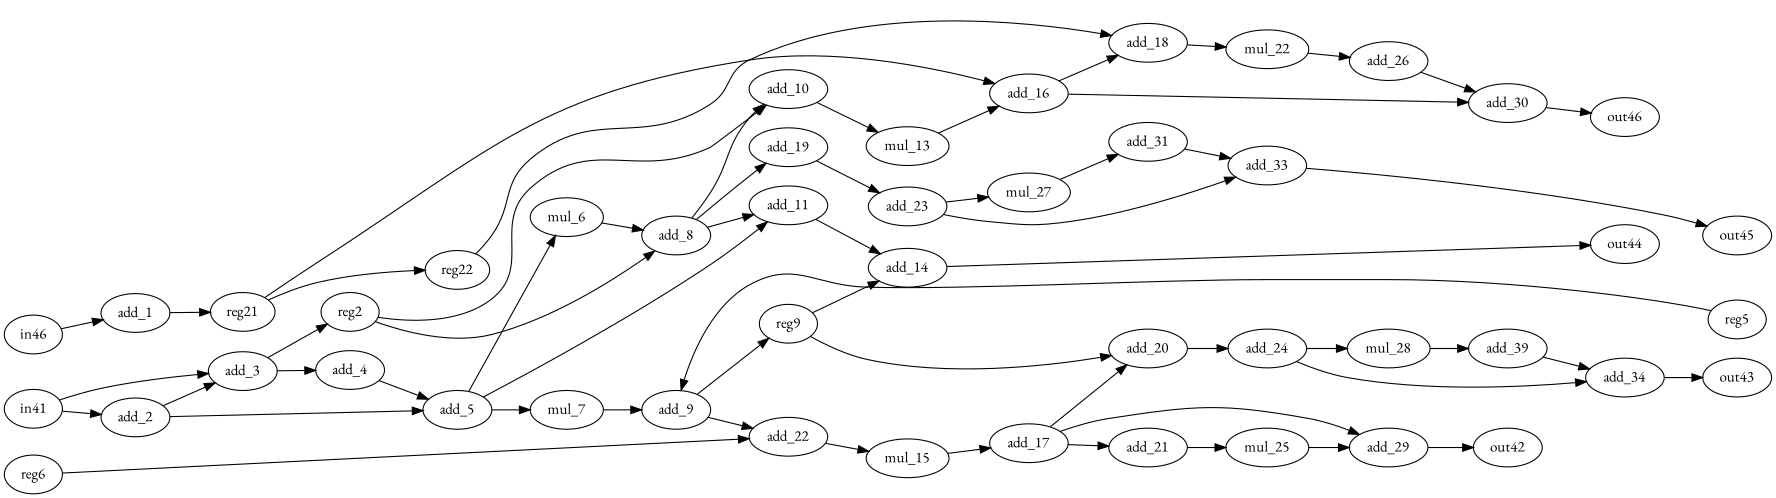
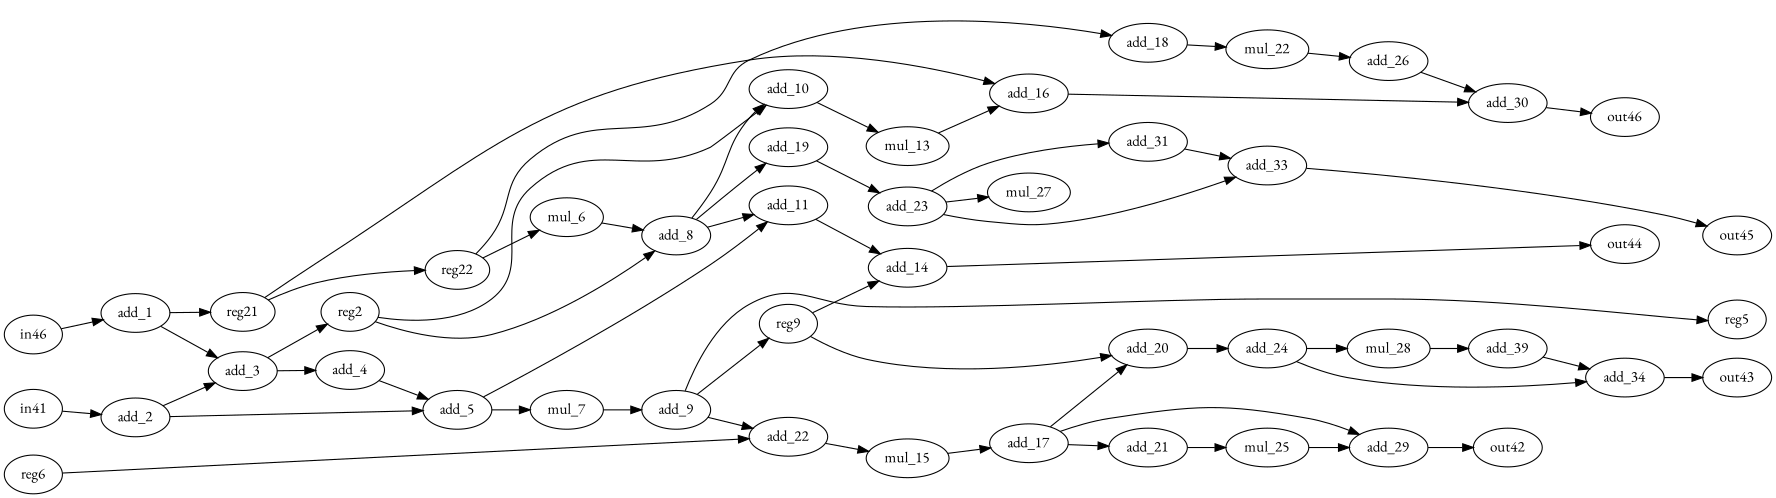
edge "add_16" -> "add_18": removed
edge "mul_27" -> "add_31": now "add_23" -> "add_31"
edge "reg5" -> "add_9": reversed
edge "add_5" -> "mul_6": now "reg22" -> "mul_6"
edge "in41" -> "add_3": now "add_1" -> "add_3"
